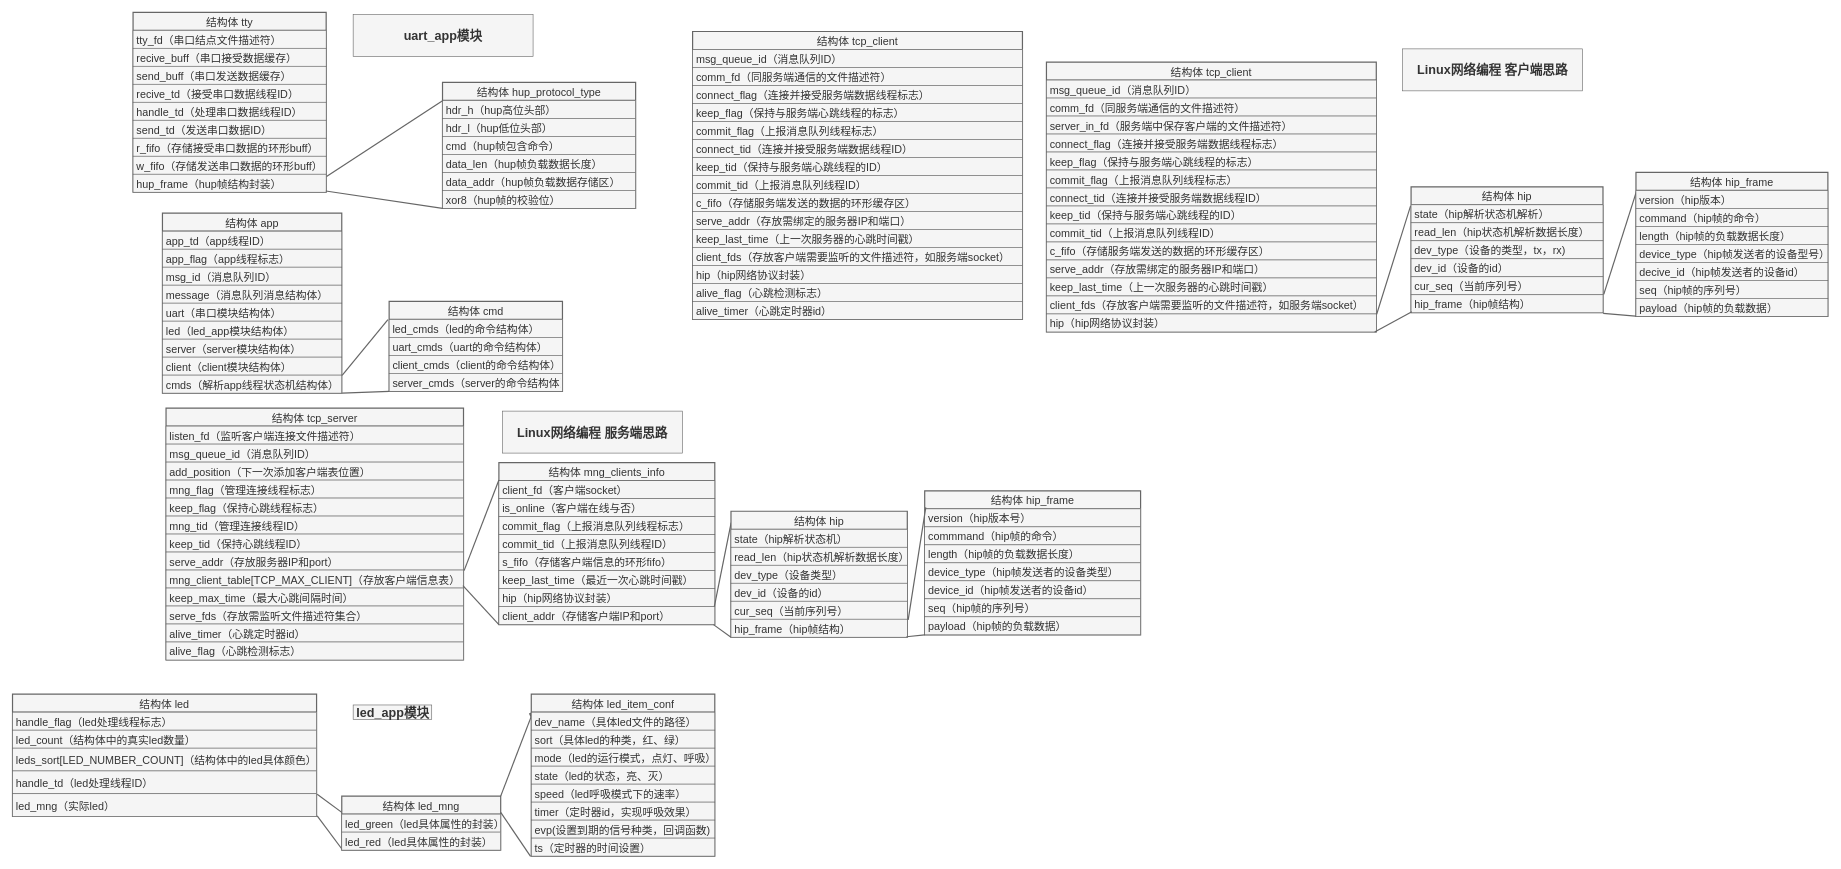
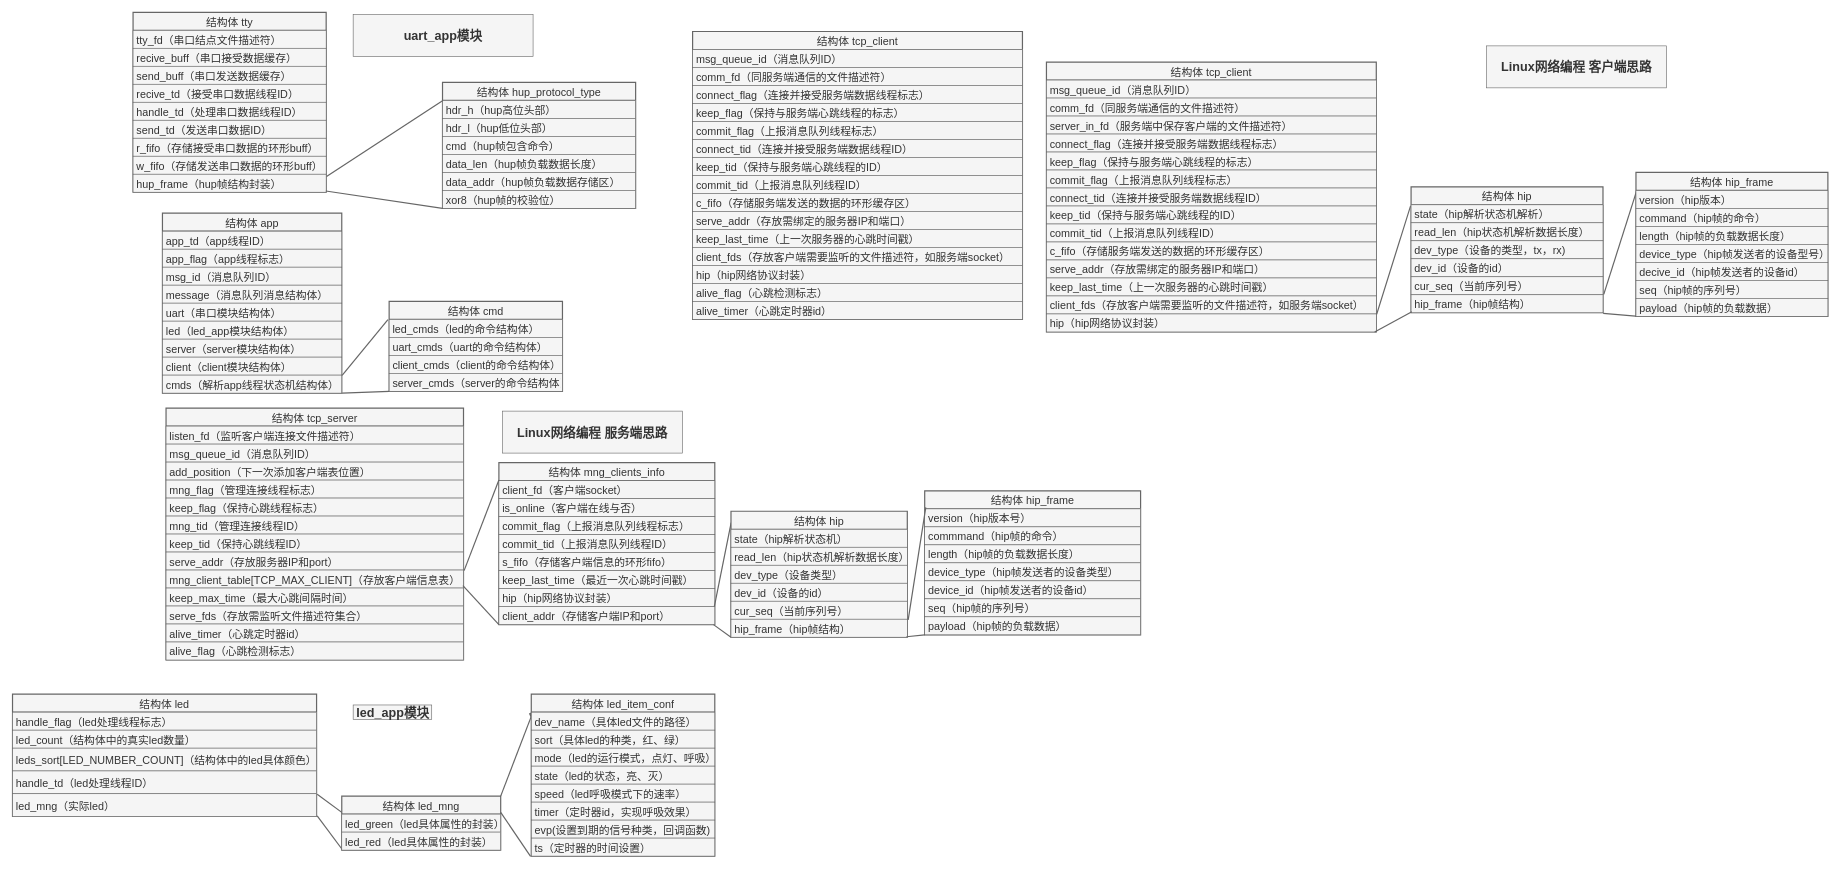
node "Linux网络编程 客户端思路": moved (1493, 70) -> (1577, 67)
